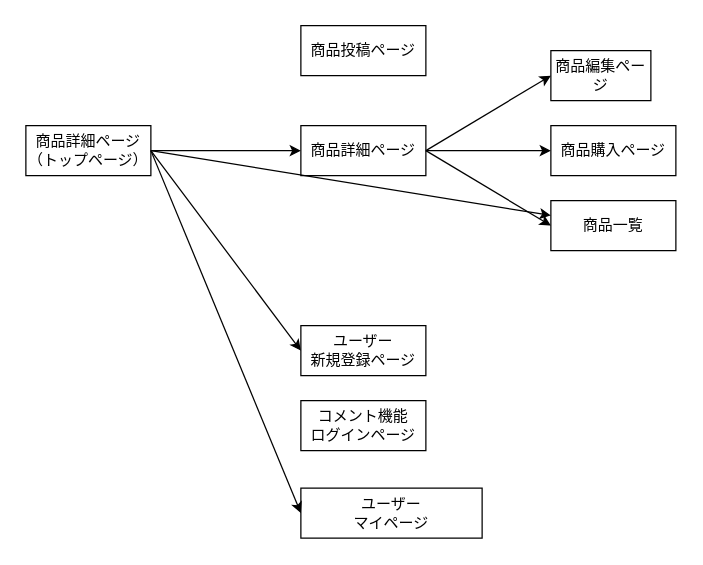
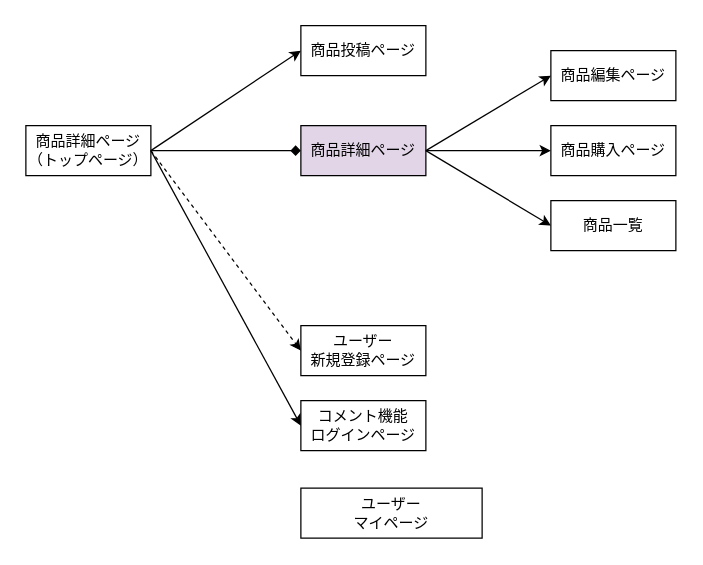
node "商品編集ページ": size 100x50 -> 125x50
edge "商品詳細ページ （トップページ）" -> "商品投稿ページ": added
edge "商品詳細ページ （トップページ）" -> "商品詳細ページ": arrowhead classic -> diamond
node "商品詳細ページ": fillcolor #ffffff -> #e1d5e7
edge "商品詳細ページ （トップページ）" -> "商品一覧": now "商品詳細ページ （トップページ）" -> "コメント機能 ログインページ"
edge "商品詳細ページ （トップページ）" -> "ユーザー 新規登録ページ": style solid -> dashed
edge "商品詳細ページ （トップページ）" -> "ユーザー マイページ": removed
